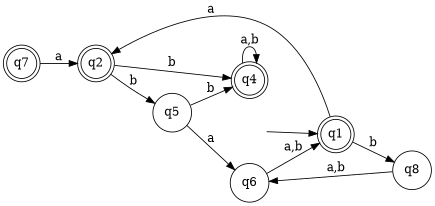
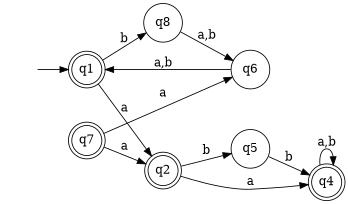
edge "q2" -> "q4": label "b" -> "a"
edge "q5" -> "q6": now "q7" -> "q6"
